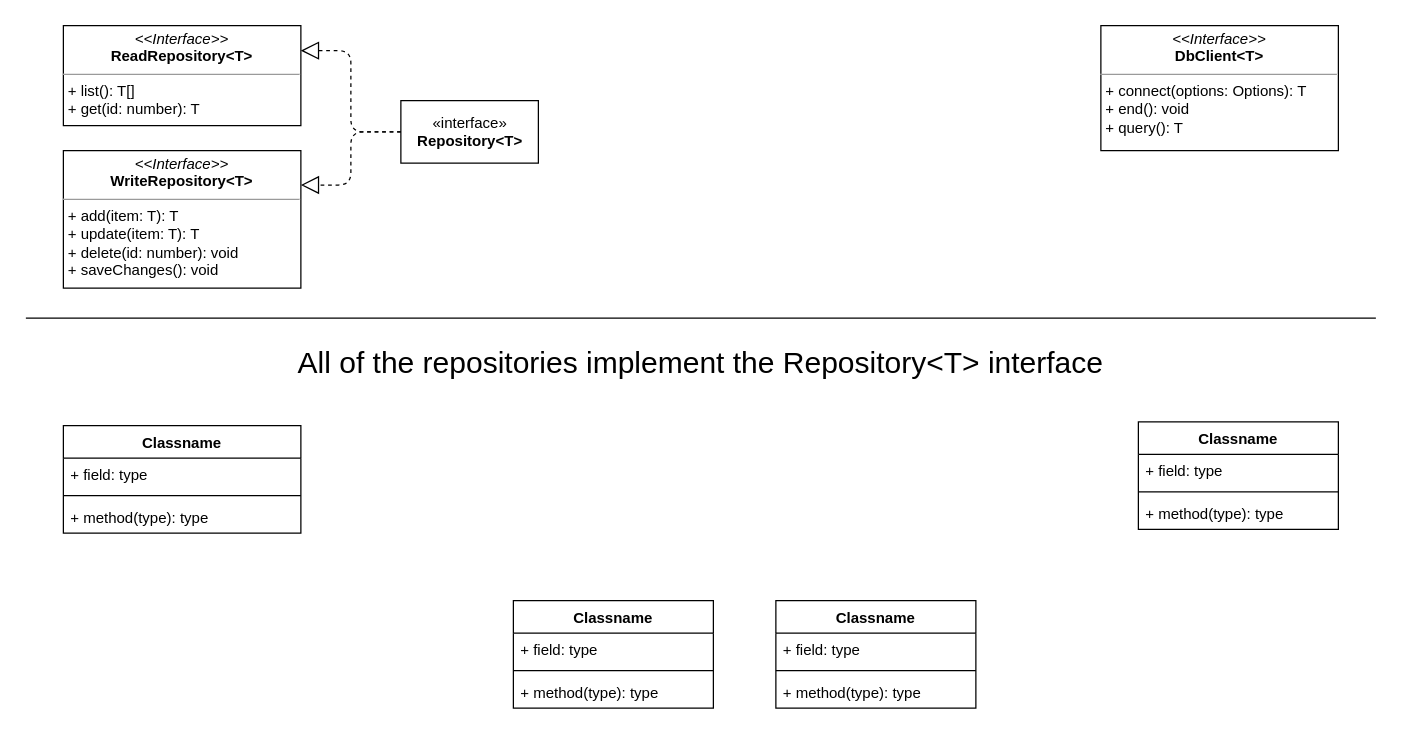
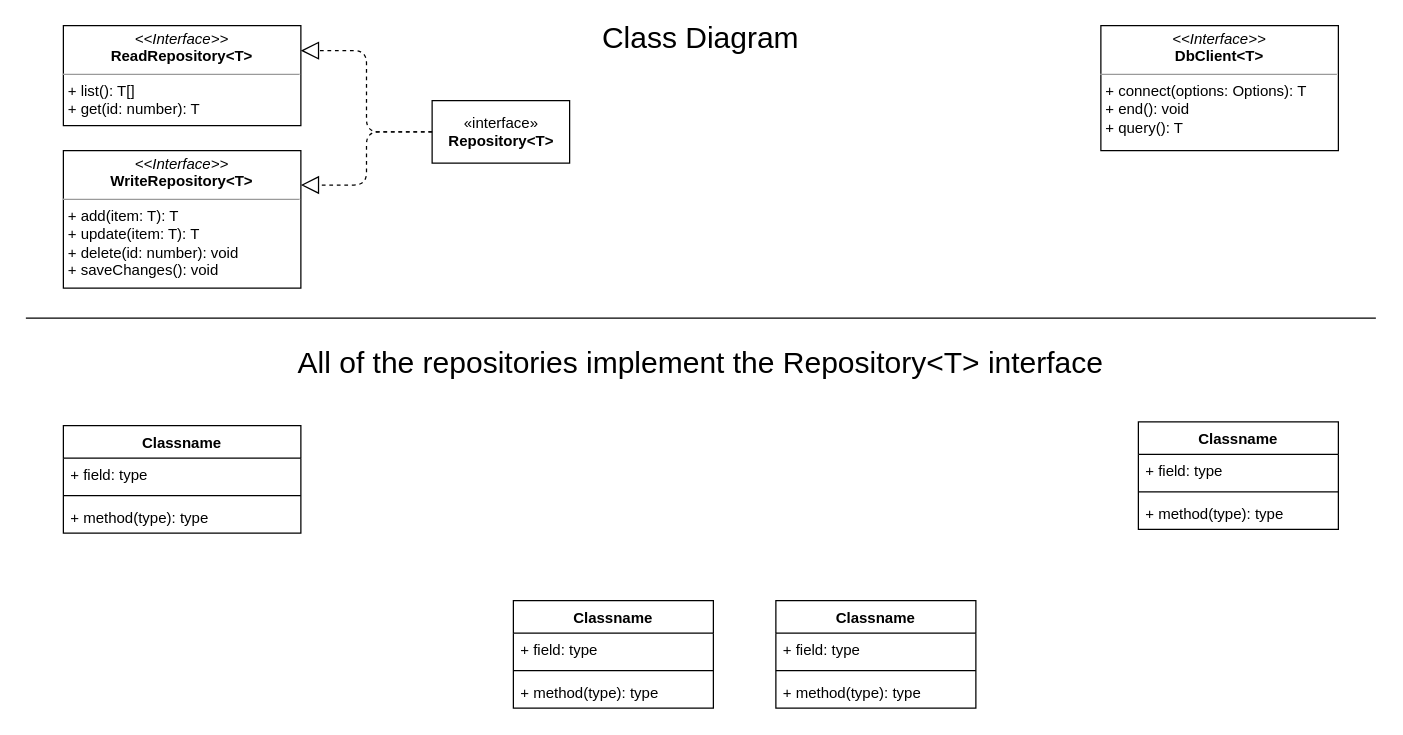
node "Class Diagram": added
node "«interface» Repository<T>": moved (469, 132) -> (501, 132)
